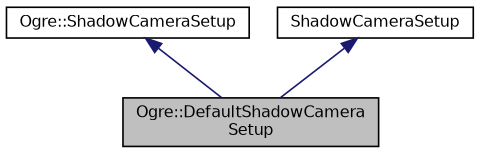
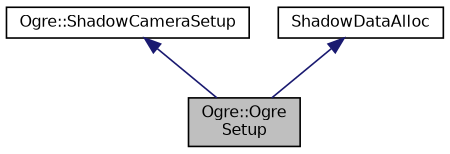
node "ShadowCameraSetup": label "ShadowCameraSetup" -> "ShadowDataAlloc"
node "Ogre::DefaultShadowCamera Setup": label "Ogre::DefaultShadowCamera Setup" -> "Ogre::Ogre Setup"
